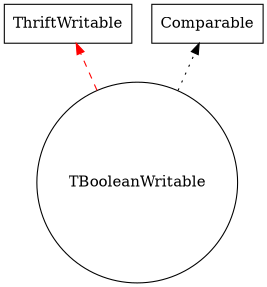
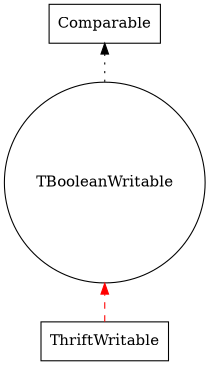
edge "TBooleanWritable" -> "ThriftWritable": reversed
